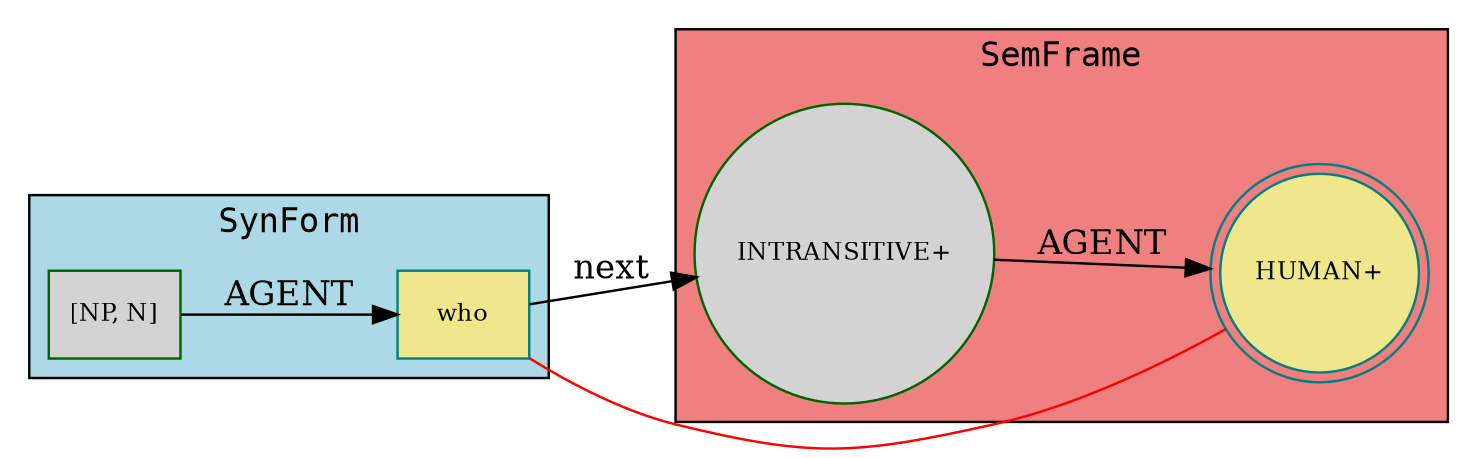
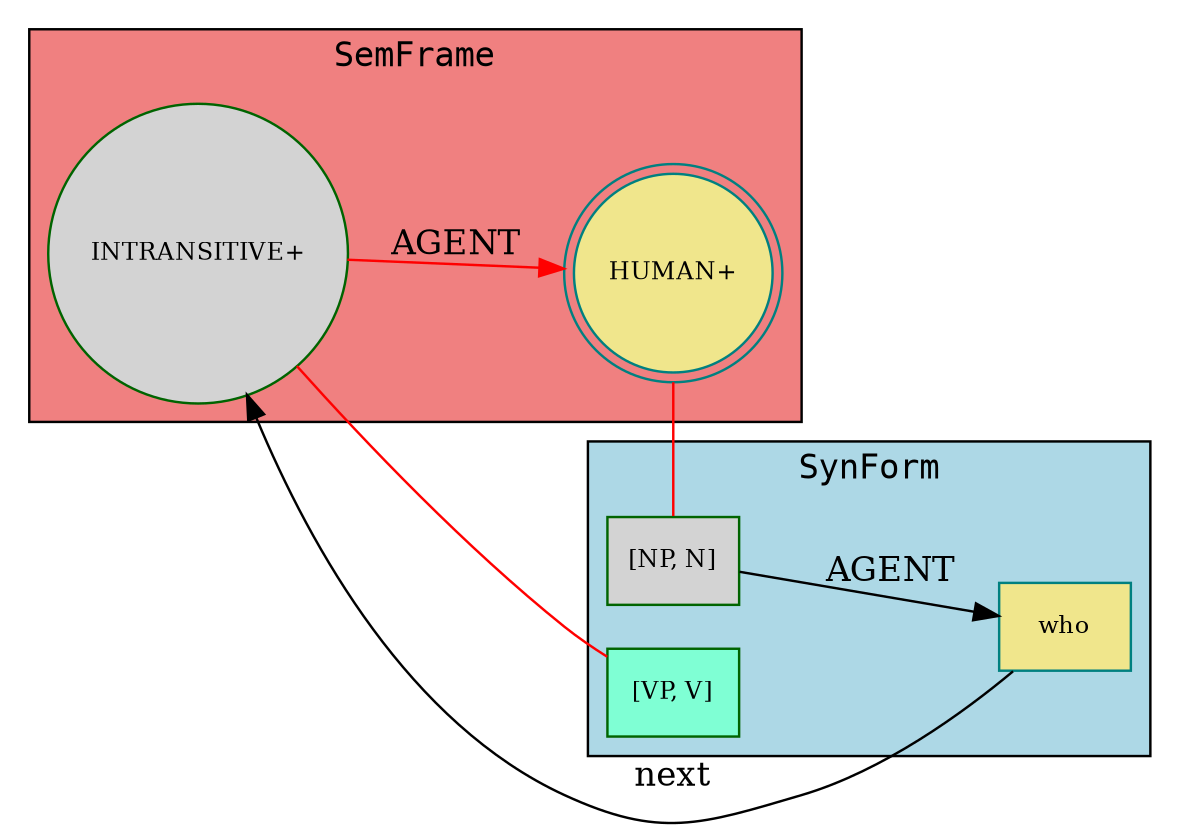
edge "INTRANSITIVE+" -> "HUMAN+": color black -> red
edge "HUMAN+" -- "who": now "HUMAN+" -- "[NP, N]"
node "[VP, V]": added
